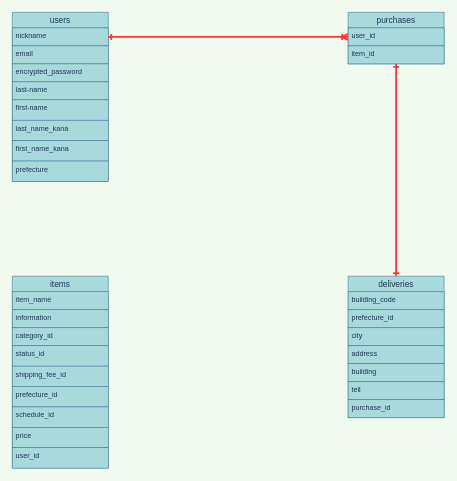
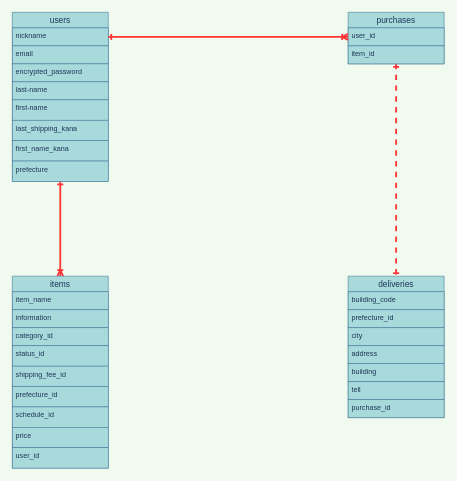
node "last_name_kana": label "last_name_kana" -> "last_shipping_kana"
edge "purchases" -- "deliveries": style solid -> dashed
edge "users" -- "items": added
